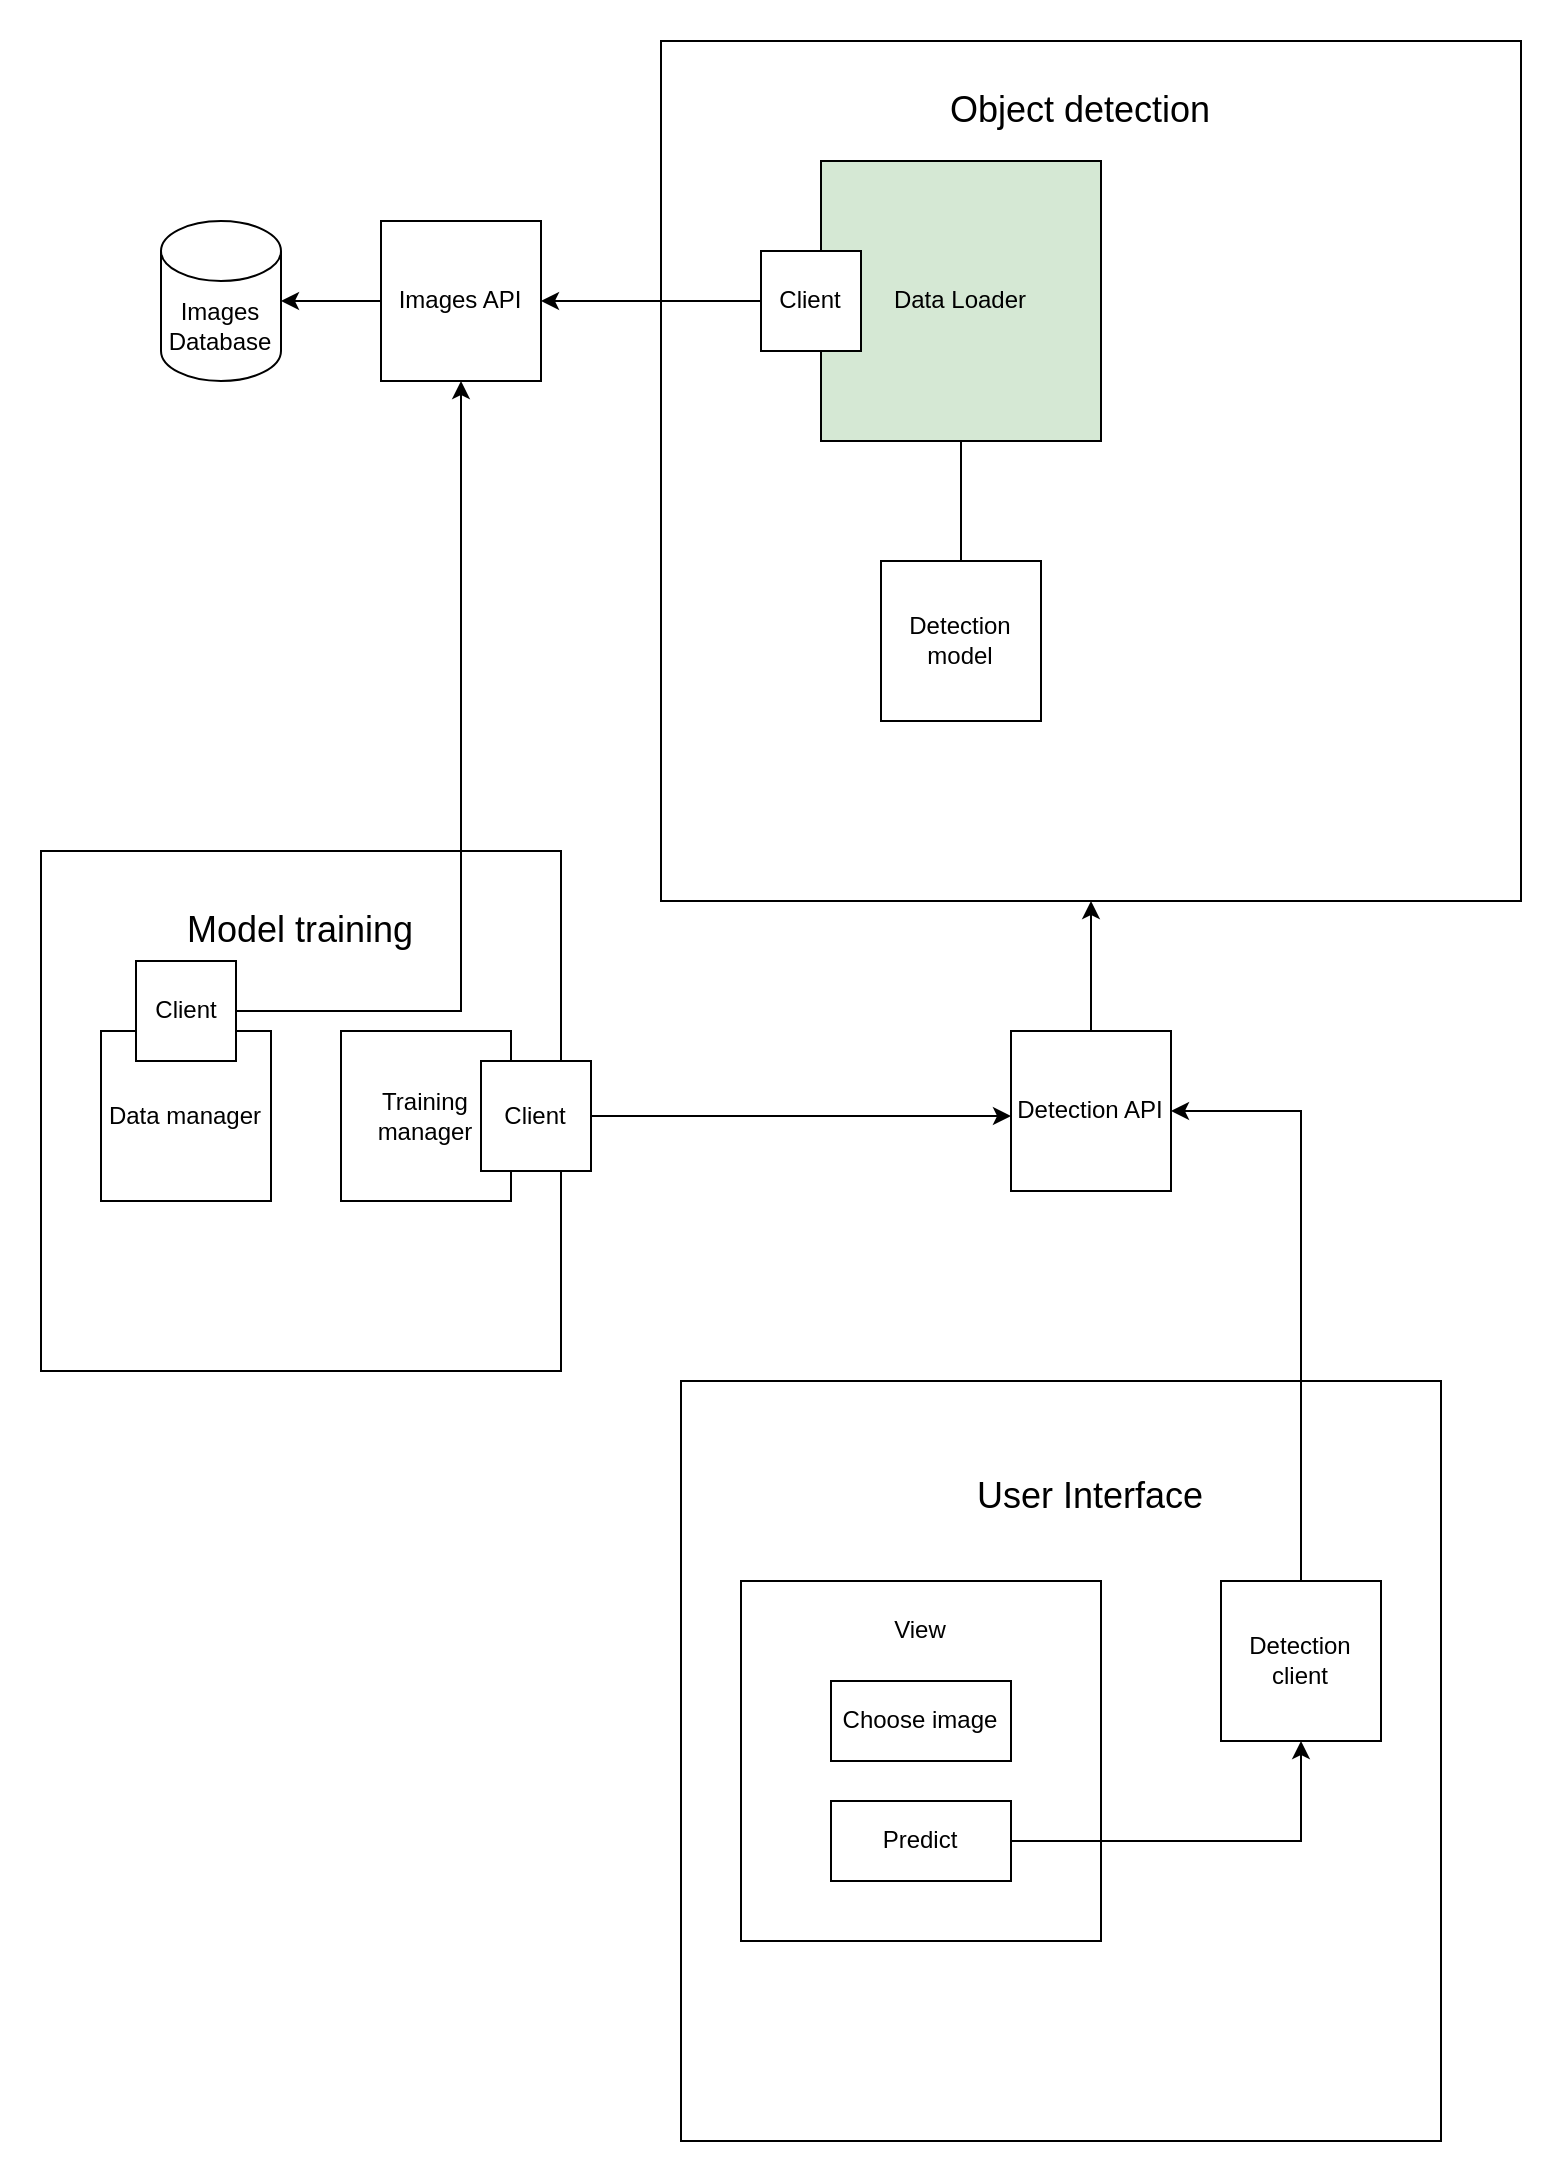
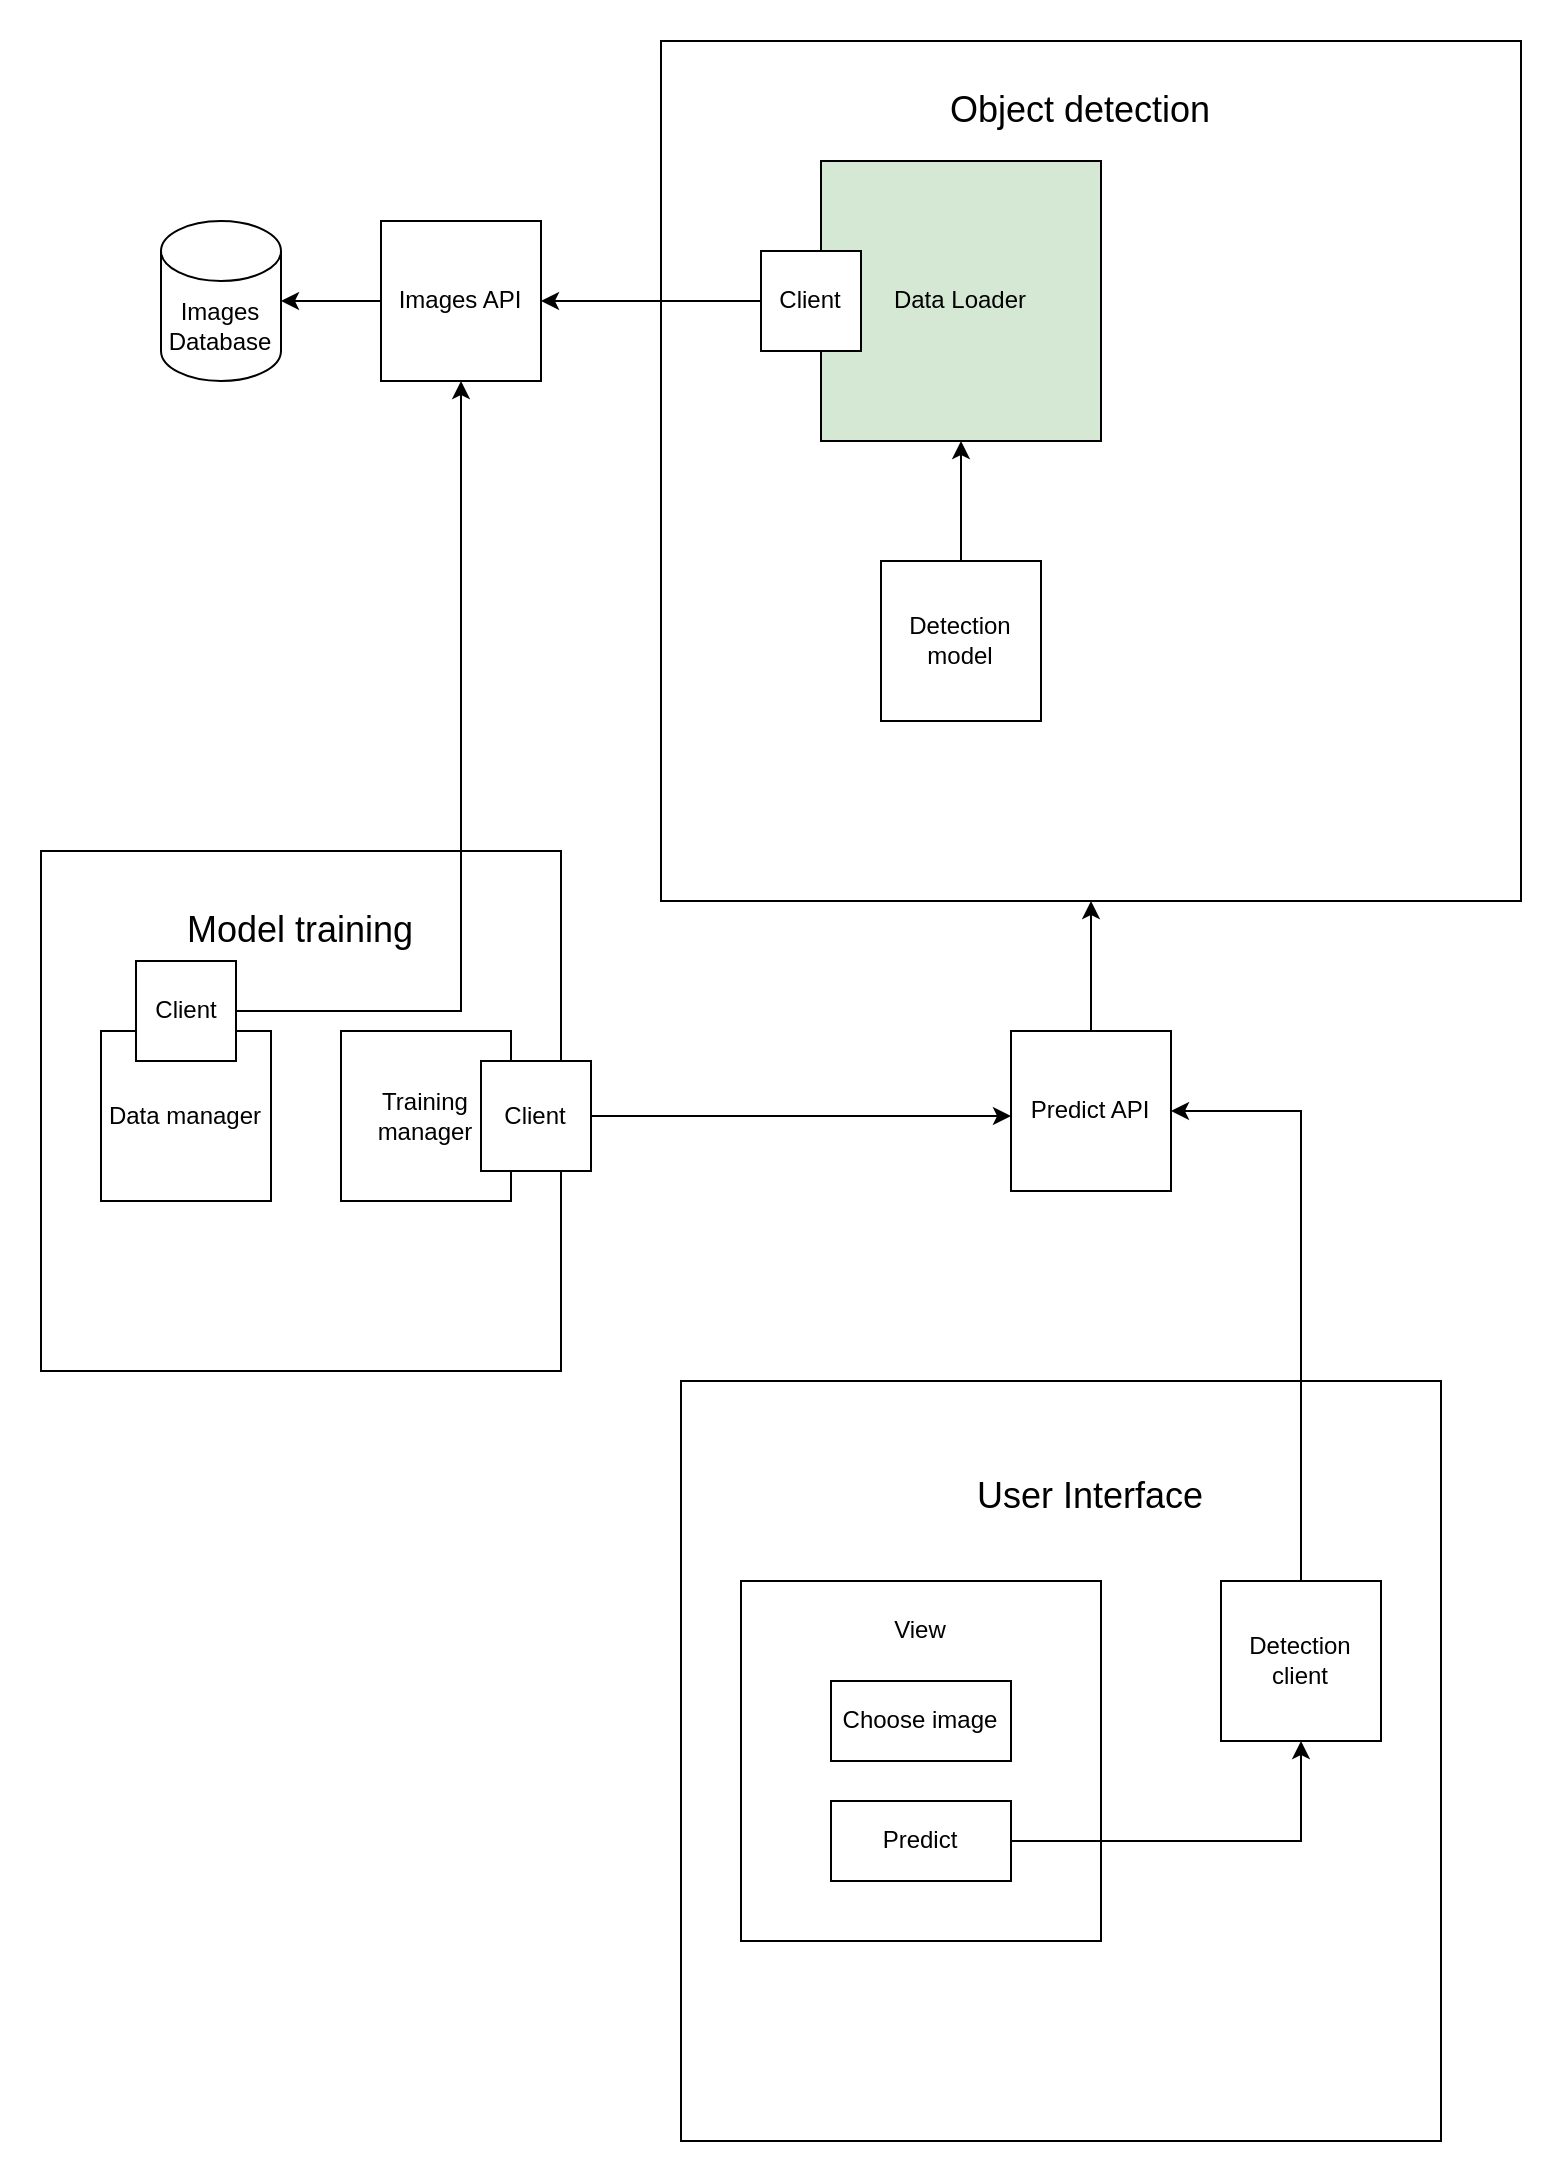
edge "Data Loader" -- "Detection model": arrowhead none -> classic
node "Detection API": label "Detection API" -> "Predict API"
